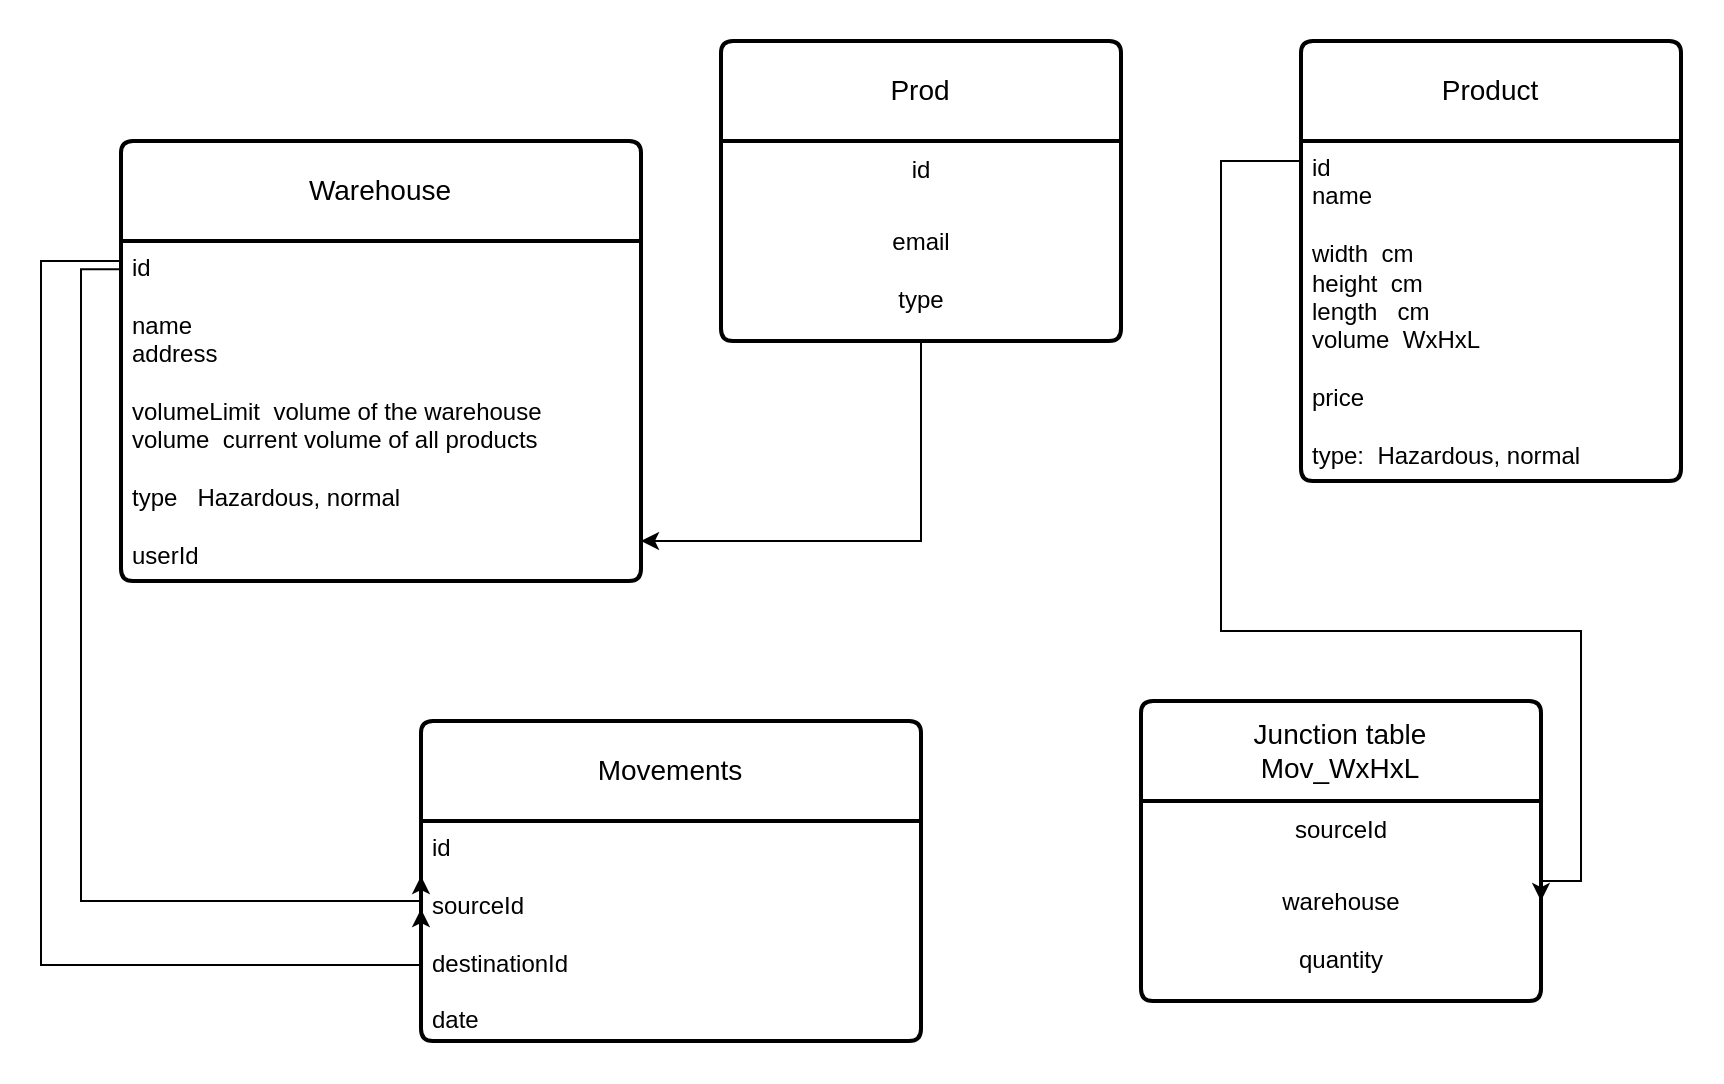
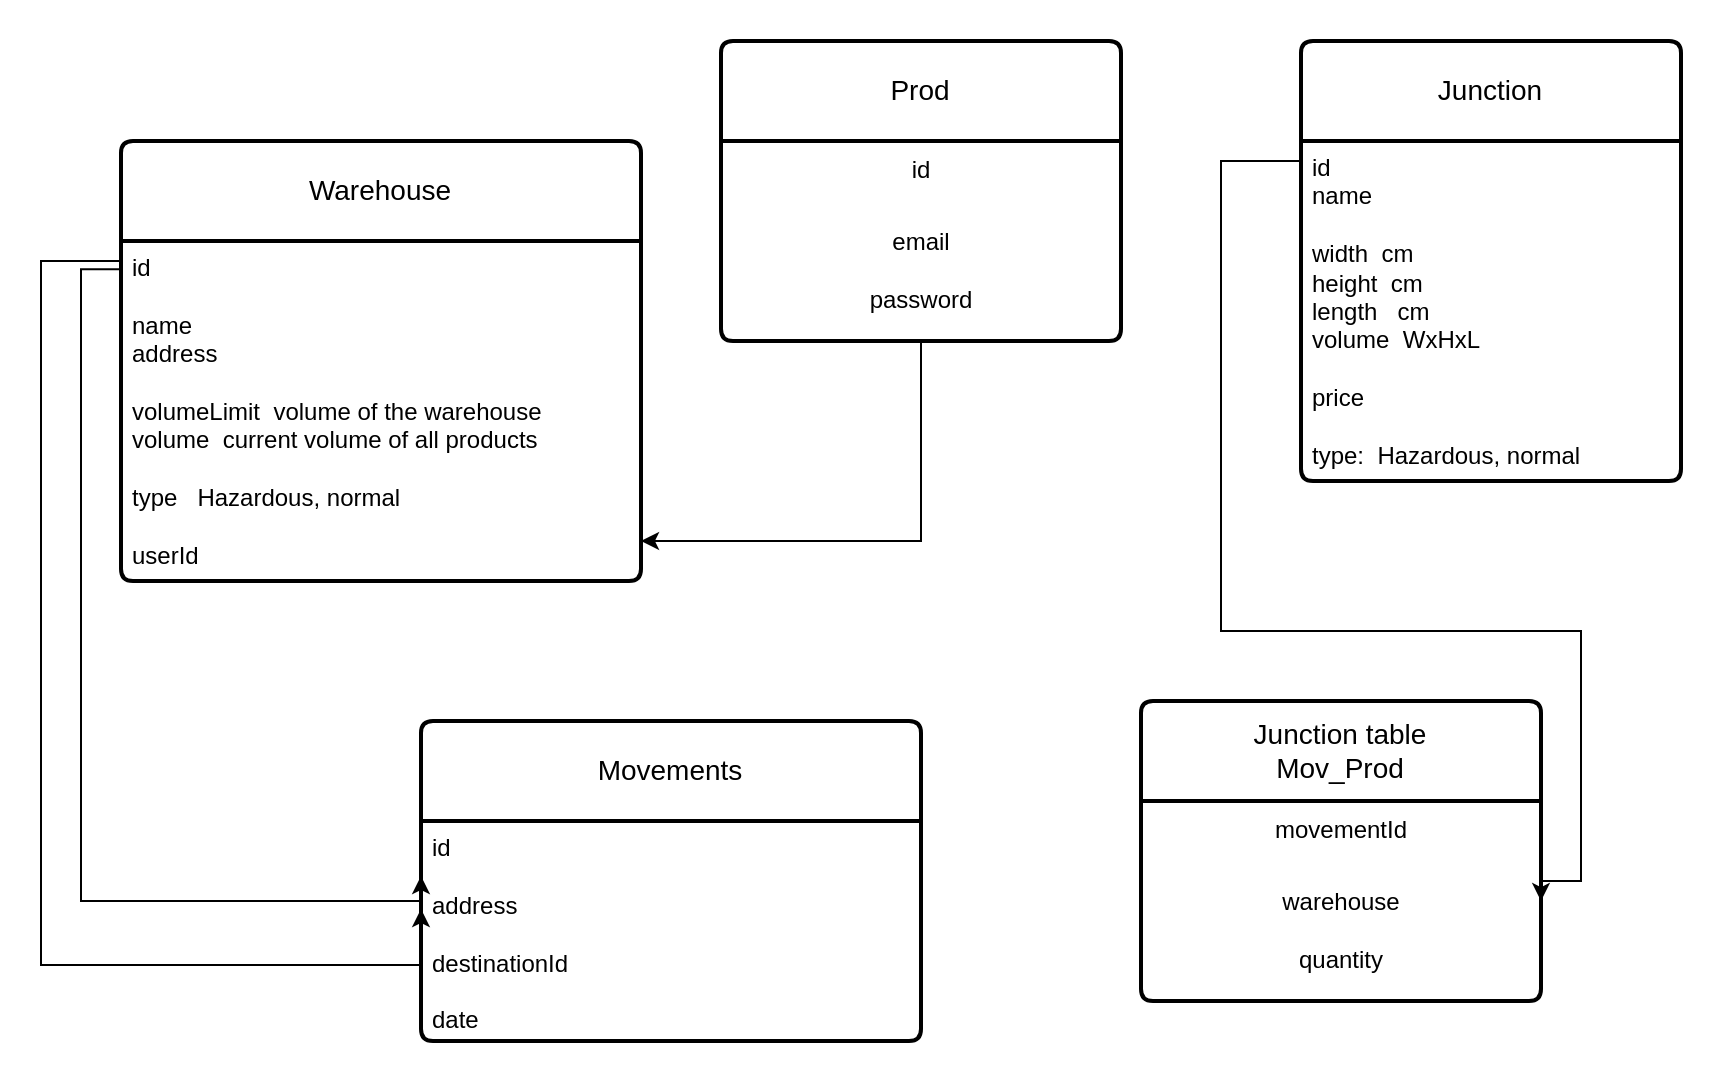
node "Product": label "Product" -> "Junction"
node "email type": label "email type" -> "email password"
node "Junction table Mov_WxHxL": label "Junction table Mov_WxHxL" -> "Junction table Mov_Prod"
node "sourceId": label "sourceId" -> "movementId"
node "id sourceId destinationId date": label "id sourceId destinationId date" -> "id address destinationId date"
